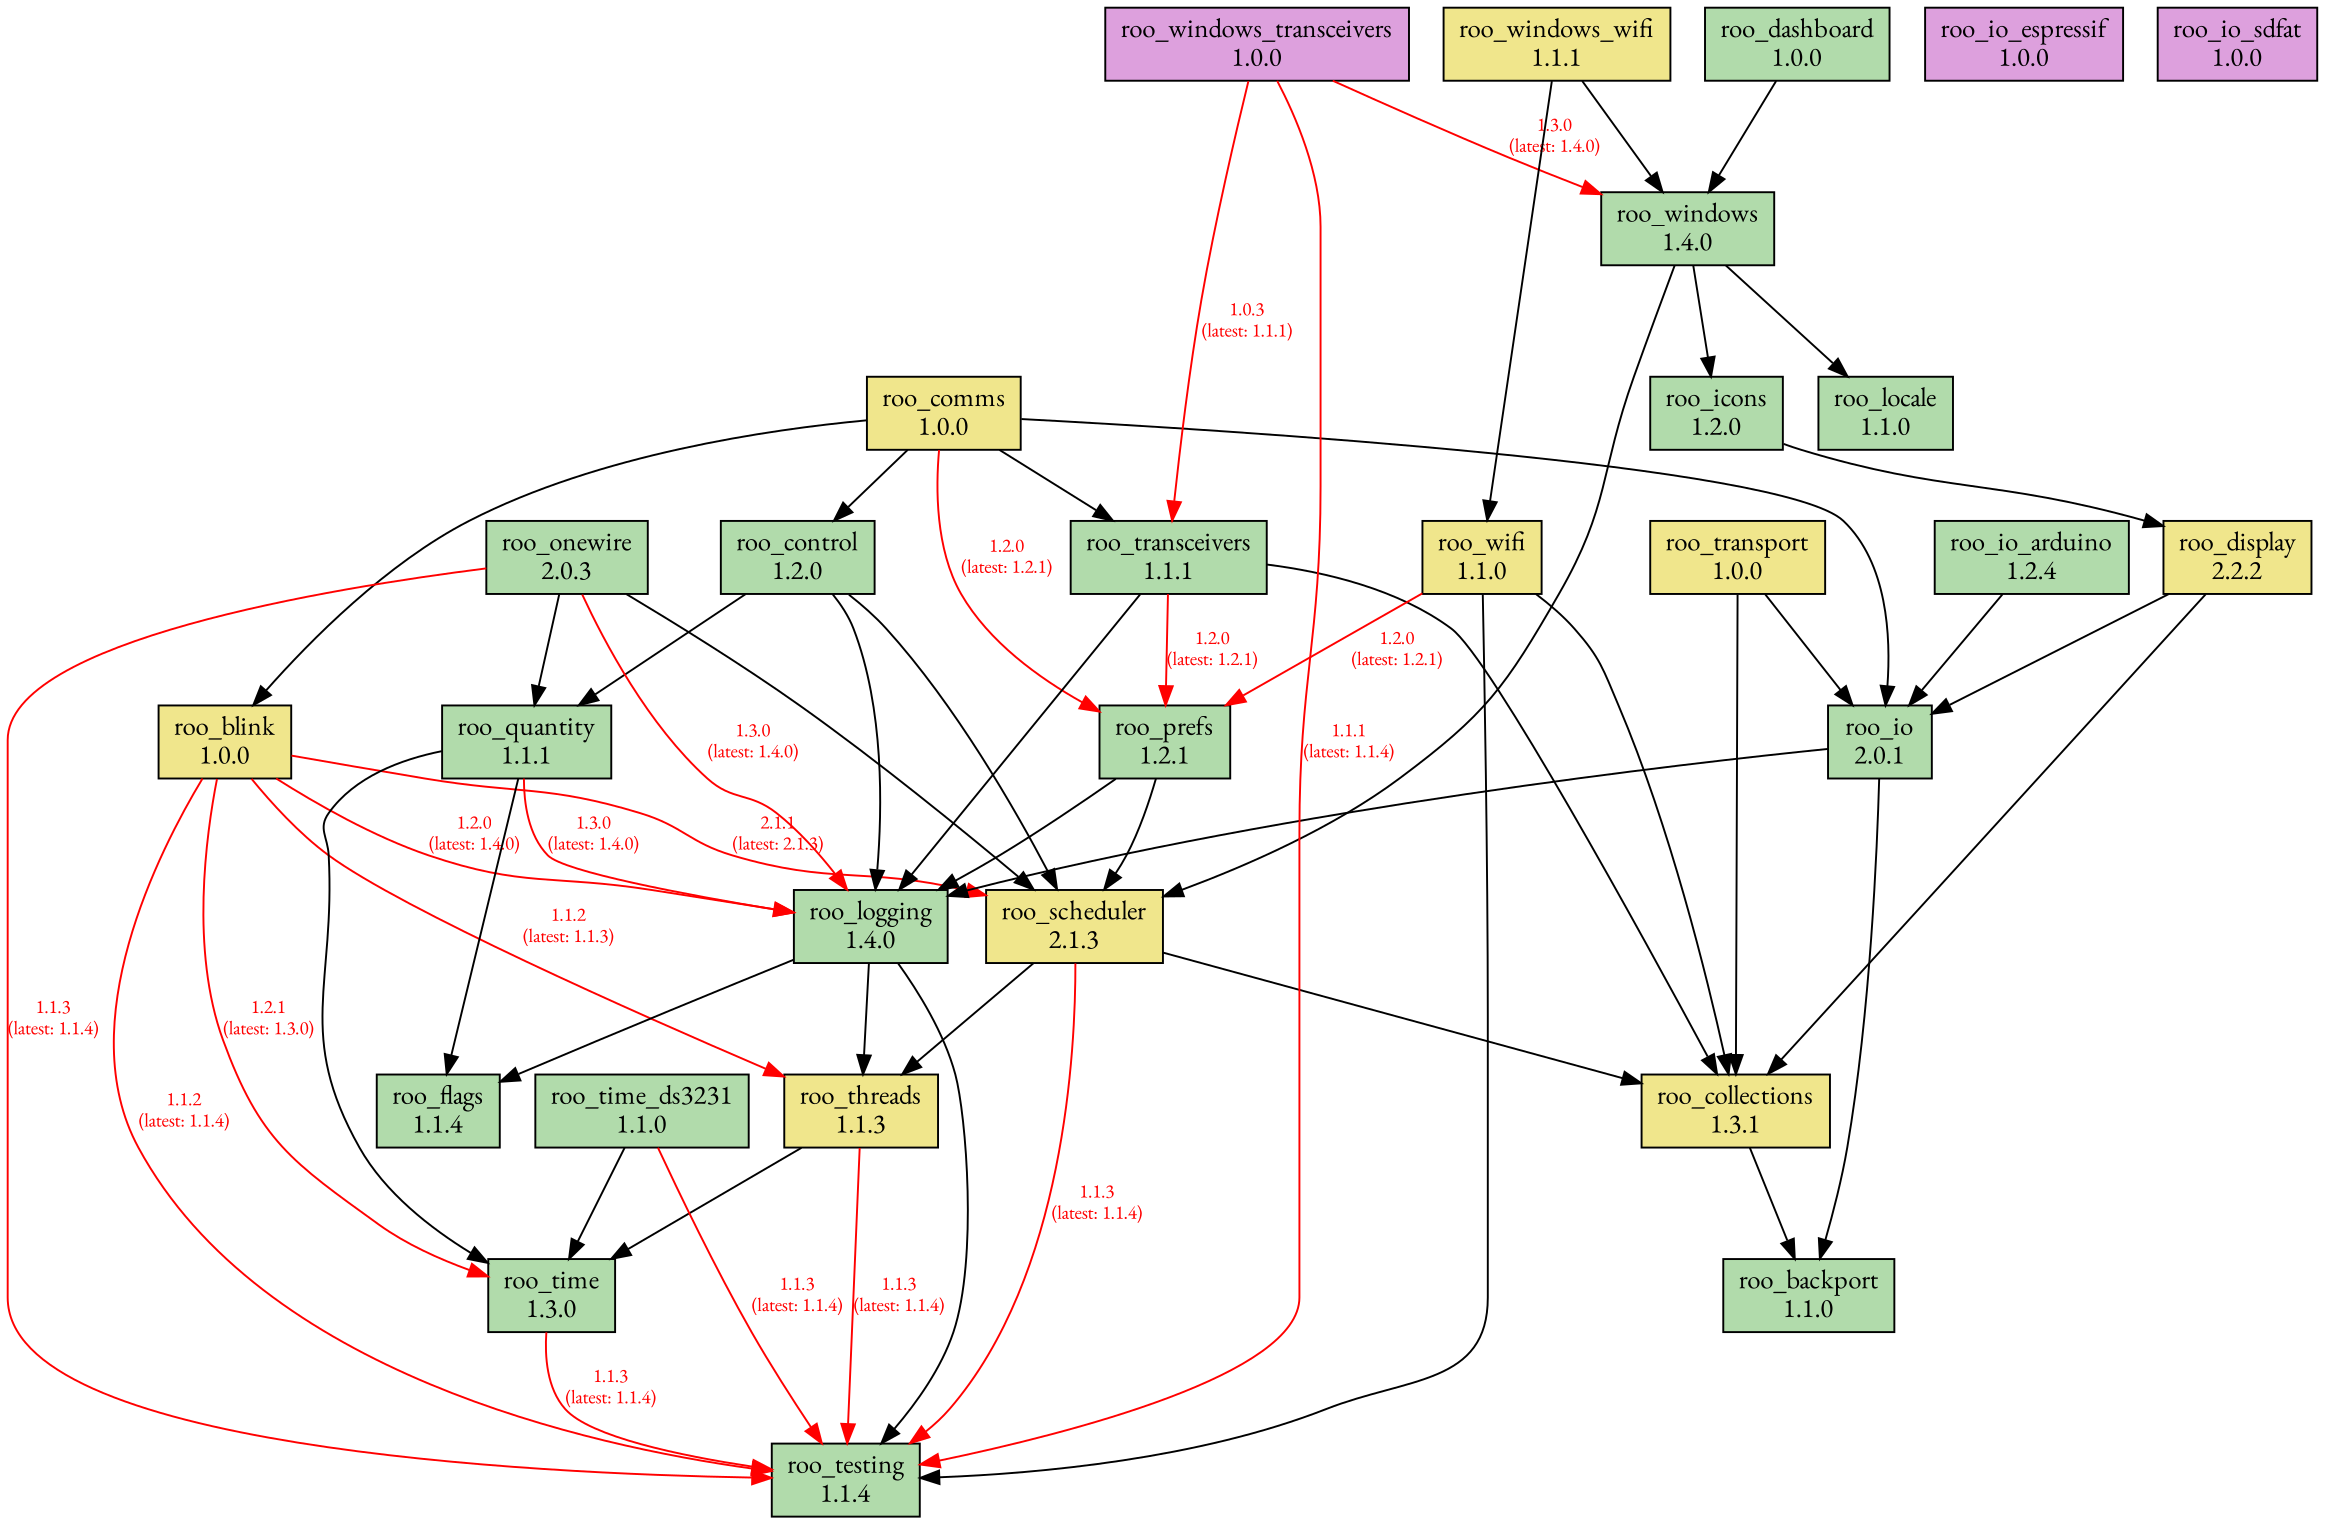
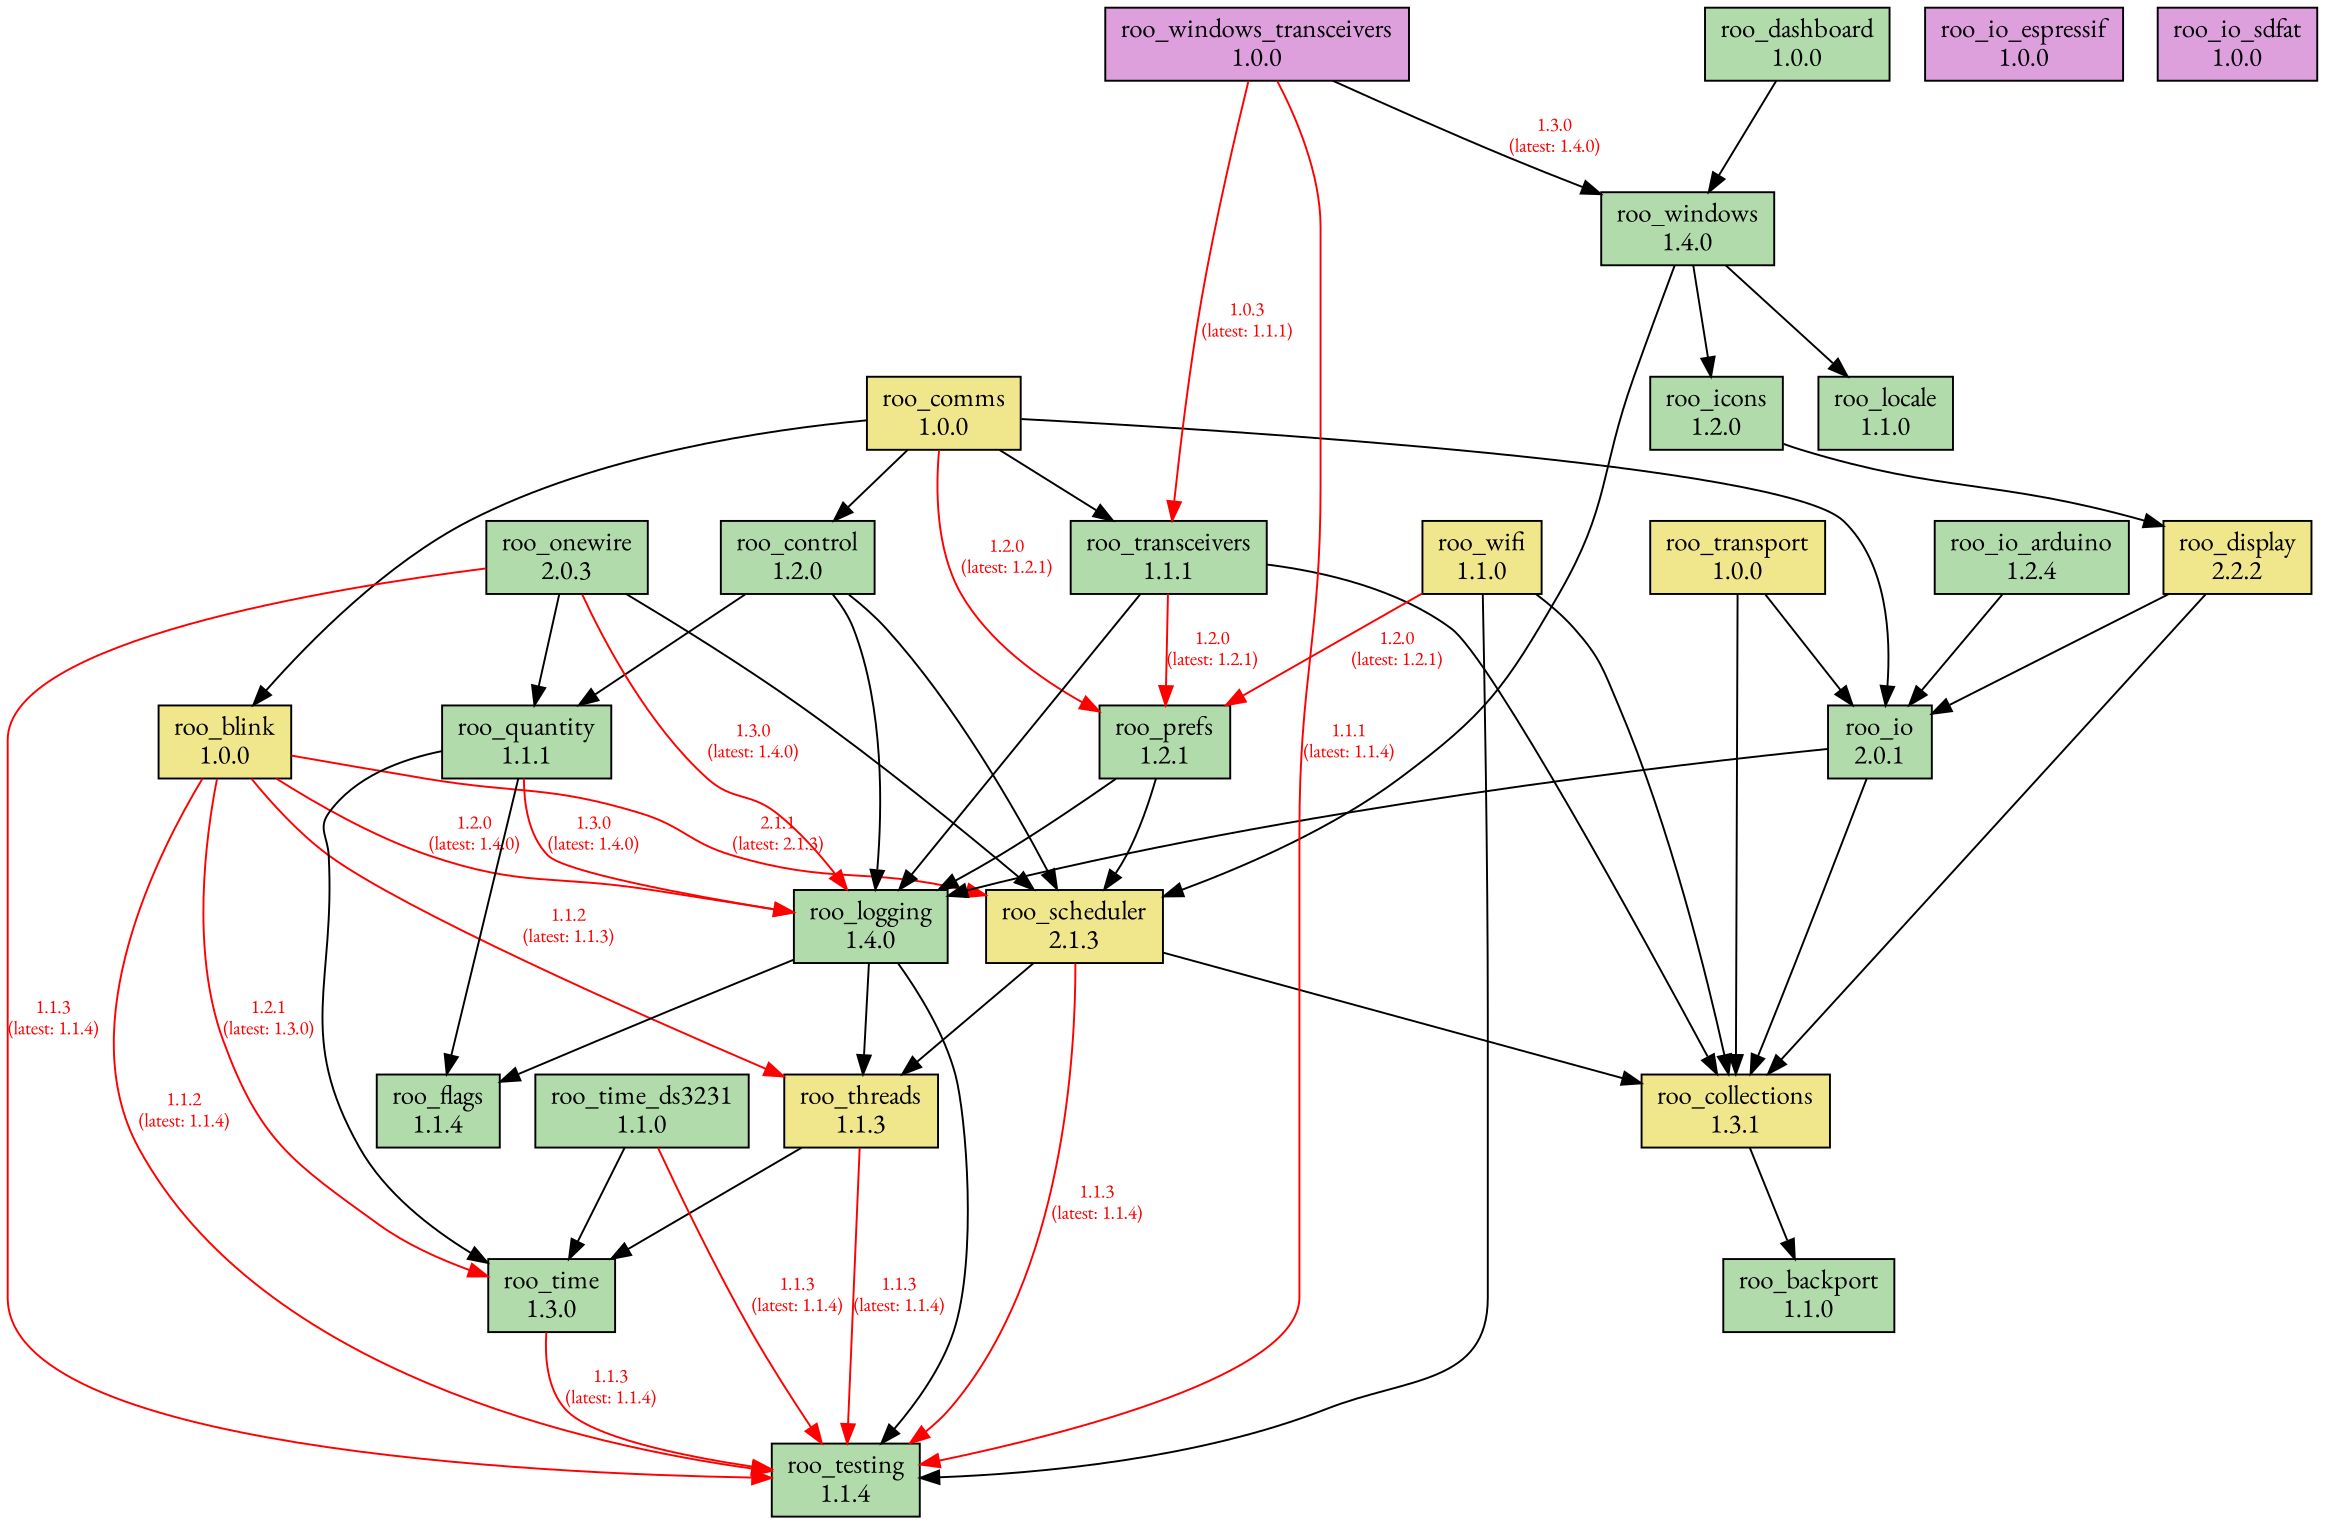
node "roo_windows_wifi 1.1.1": removed
edge "roo_windows_transceivers 1.0.0" -> "roo_windows 1.4.0": color red -> black
edge "roo_io 2.0.1" -> "roo_backport 1.1.0": now "roo_io 2.0.1" -> "roo_collections 1.3.1"
